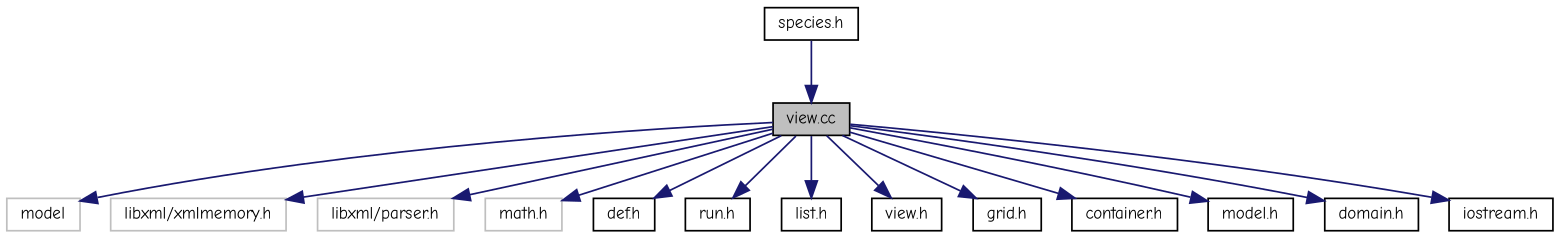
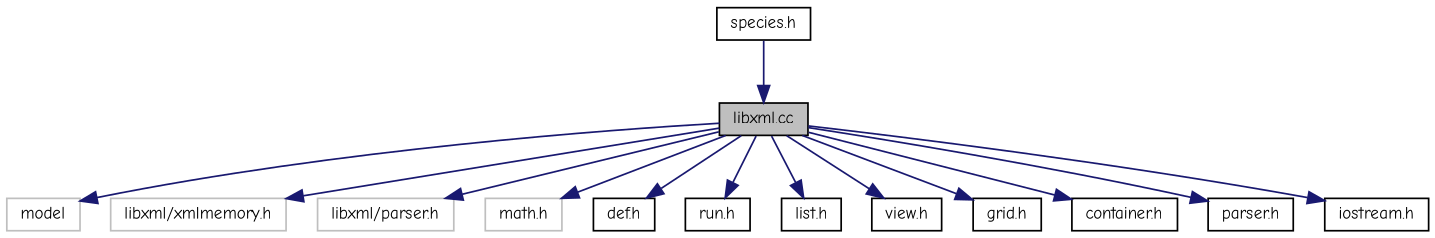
node "view.cc": label "view.cc" -> "libxml.cc"
node "model.h": removed
node "domain.h": label "domain.h" -> "parser.h"
